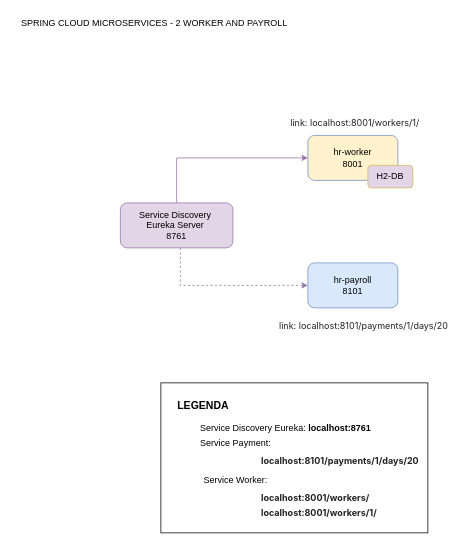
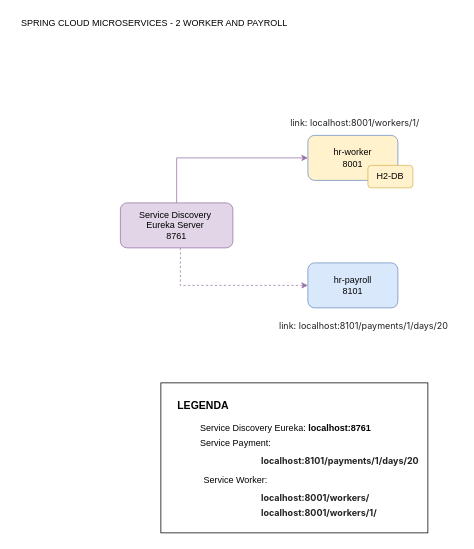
node "H2-DB": fillcolor #e1d5e7 -> #fff2cc
